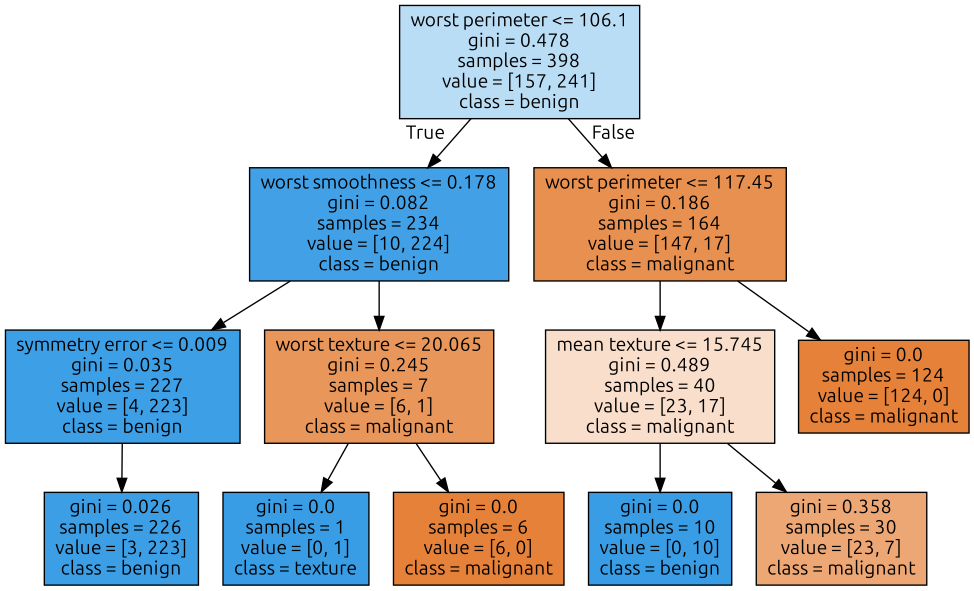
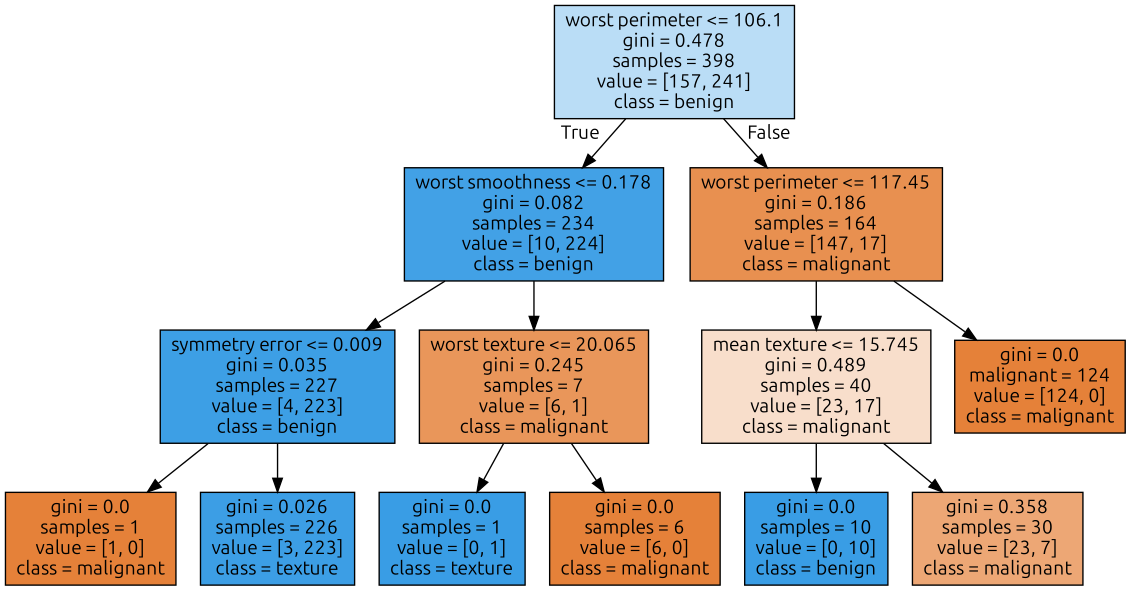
node "gini = 0.0 samples = 124 value = [124, 0] class = malignant": label "gini = 0.0 samples = 124 value = [124, 0] class = malignant" -> "gini = 0.0 malignant = 124 value = [124, 0] class = malignant"
node "gini = 0.0 samples = 1 value = [1, 0] class = malignant": added
node "gini = 0.026 samples = 226 value = [3, 223] class = benign": label "gini = 0.026 samples = 226 value = [3, 223] class = benign" -> "gini = 0.026 samples = 226 value = [3, 223] class = texture"
